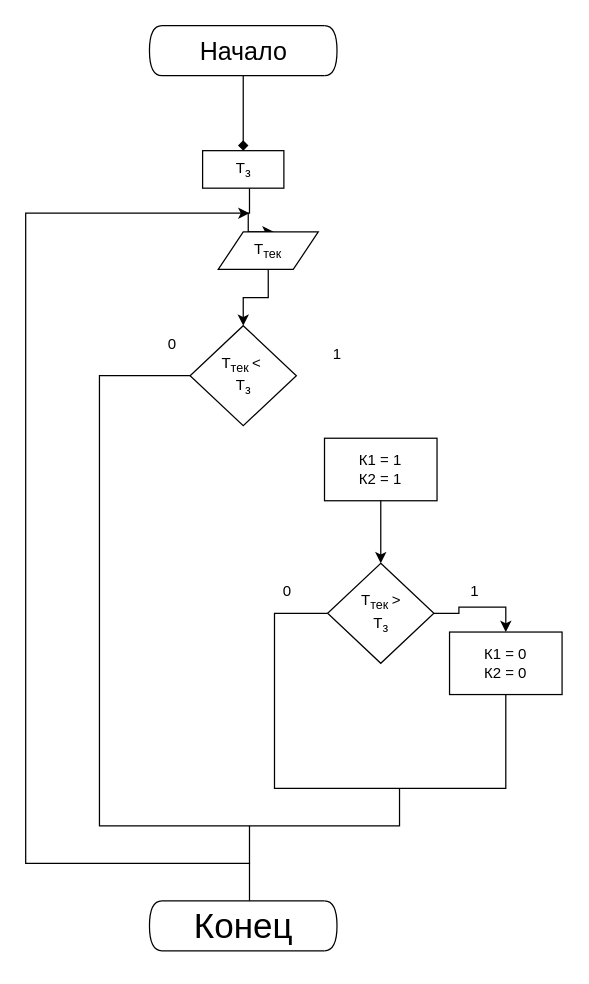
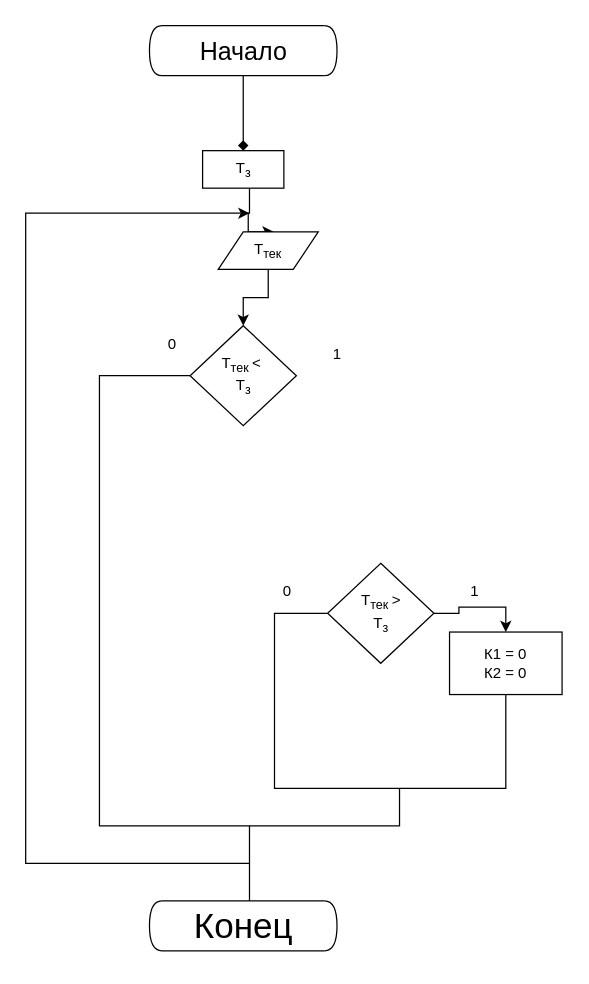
node "К1 = 1 К2 = 1": removed
edge "К1 = 1 К2 = 1" -> "Ттек > Tз": removed
